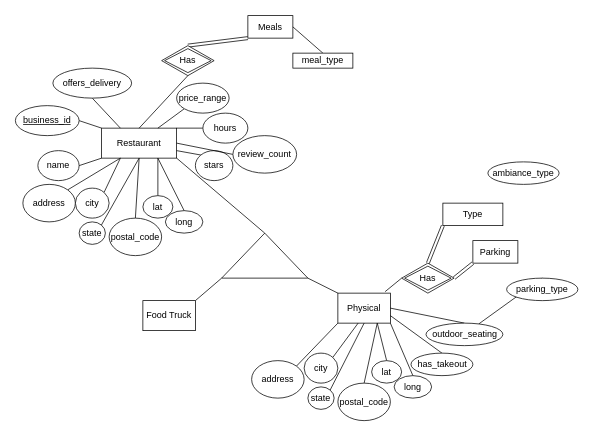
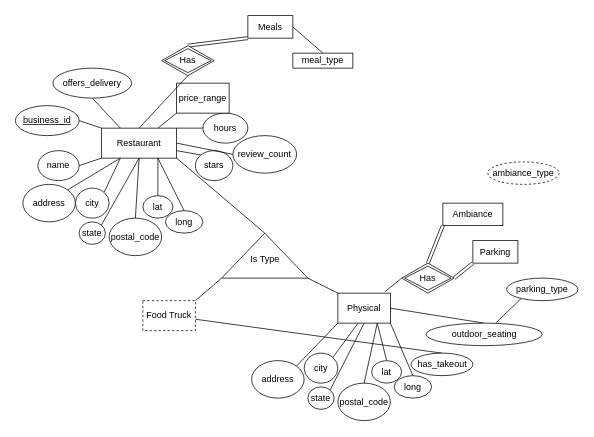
node "price_range": shape ellipse -> rectangle
node "ambiance_type": style solid -> dashed
node "Type": label "Type" -> "Ambiance"
node "Is Type": added
node "Food Truck": style solid -> dashed
edge "Physical" -- "has_takeout": now "Food Truck" -- "has_takeout"
node "outdoor_seating": size 77x23 -> 116x23
